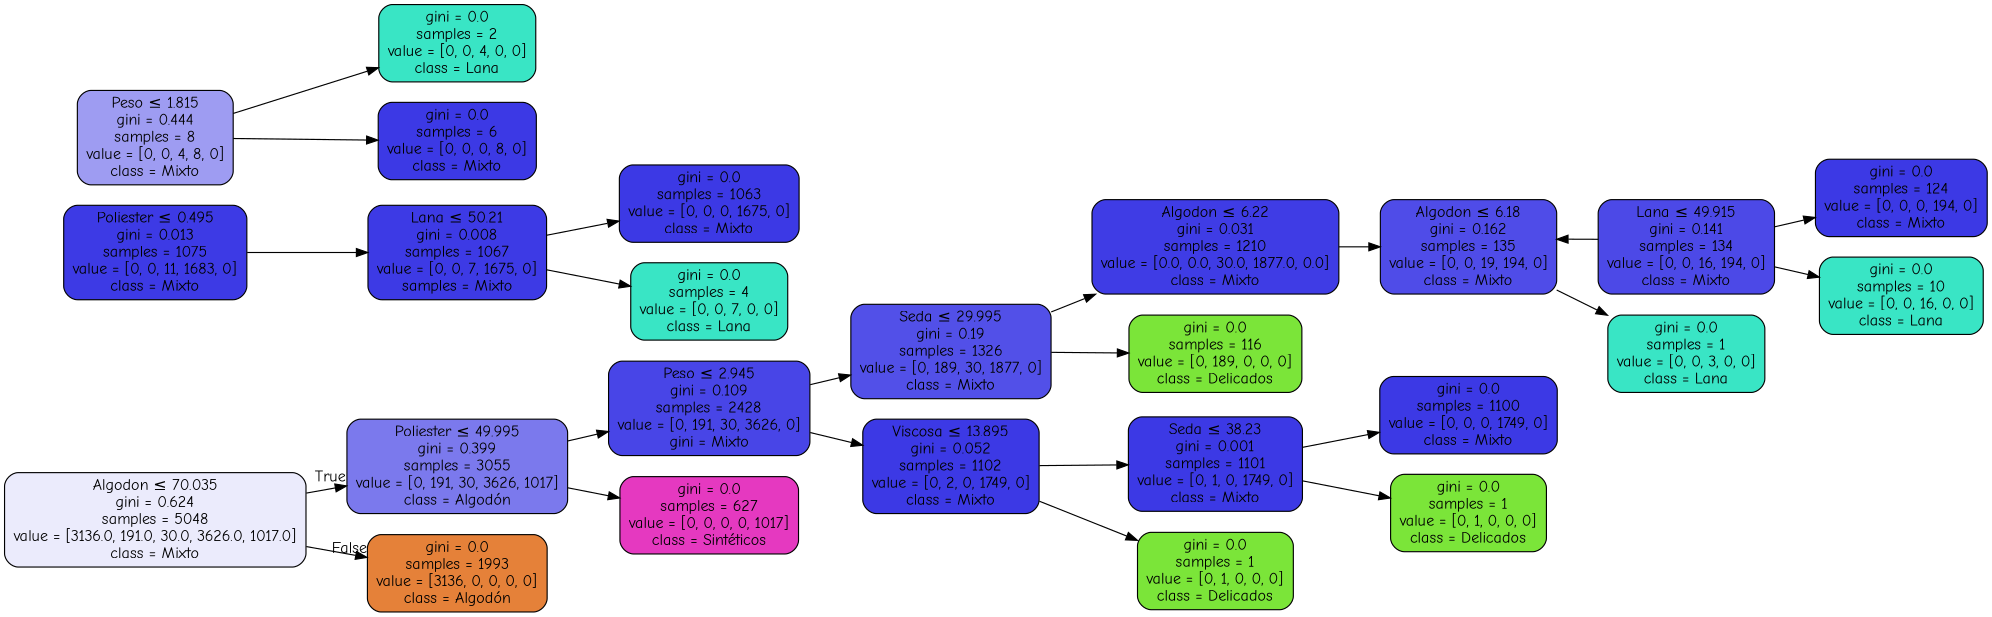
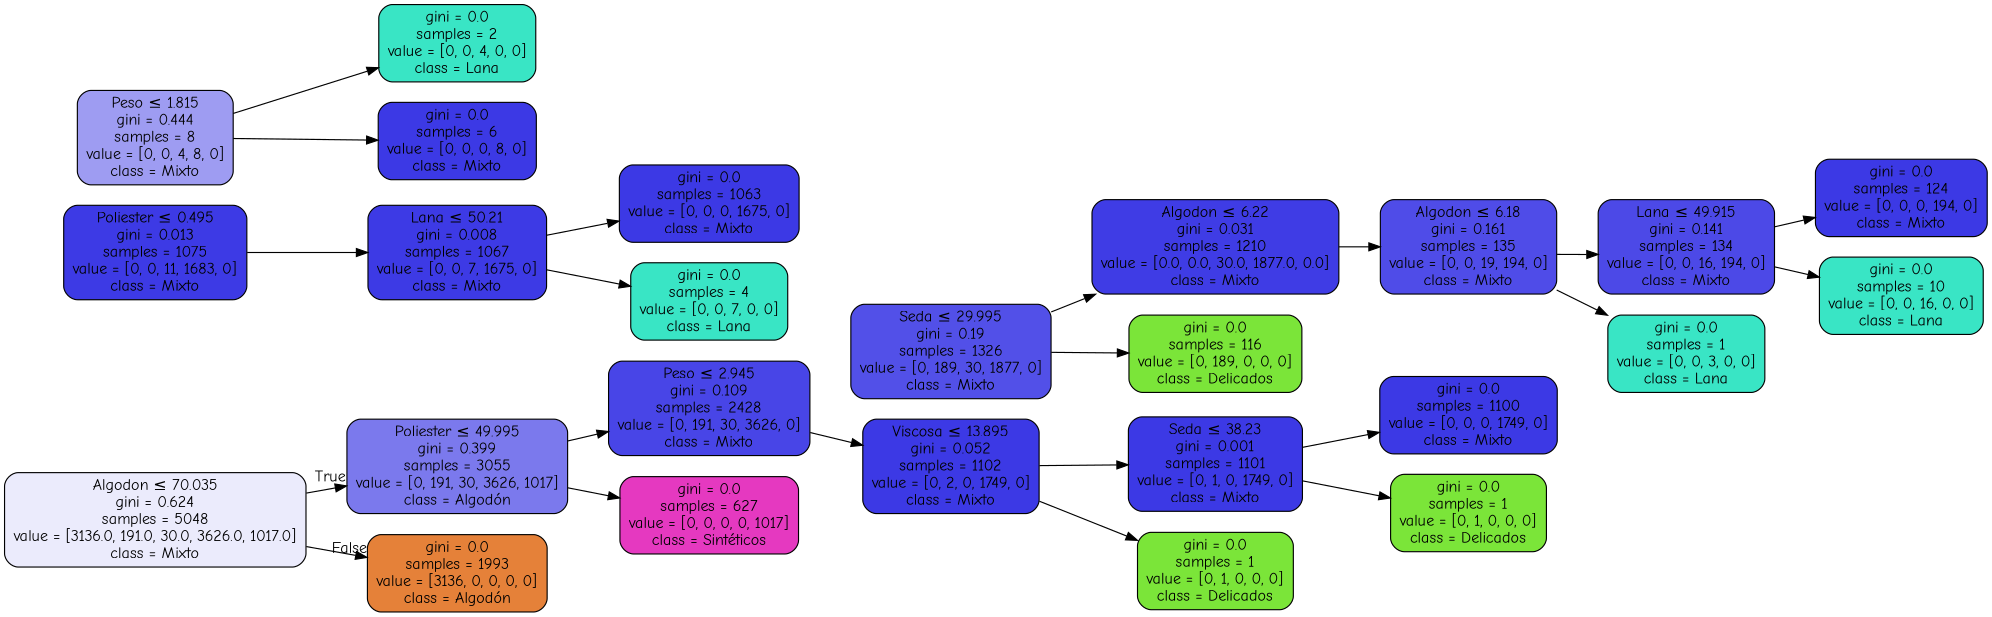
node "Algodon ≤ 6.18": text "gini = 0.162" -> "gini = 0.161"
edge "Lana ≤ 49.915" -> "Algodon ≤ 6.18": reversed
node "Lana ≤ 50.21": text "samples = Mixto" -> "class = Mixto"
edge "Peso ≤ 2.945" -> "Seda ≤ 29.995": removed
node "Peso ≤ 2.945": text "gini = Mixto" -> "class = Mixto"
